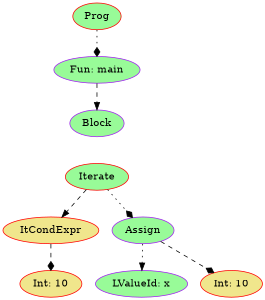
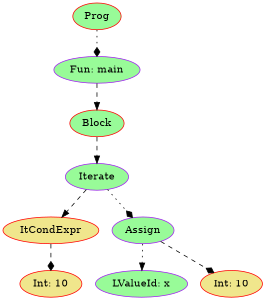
node "Block": color purple -> red
edge "Block" -> "Iterate": added
node "Iterate": color red -> purple
